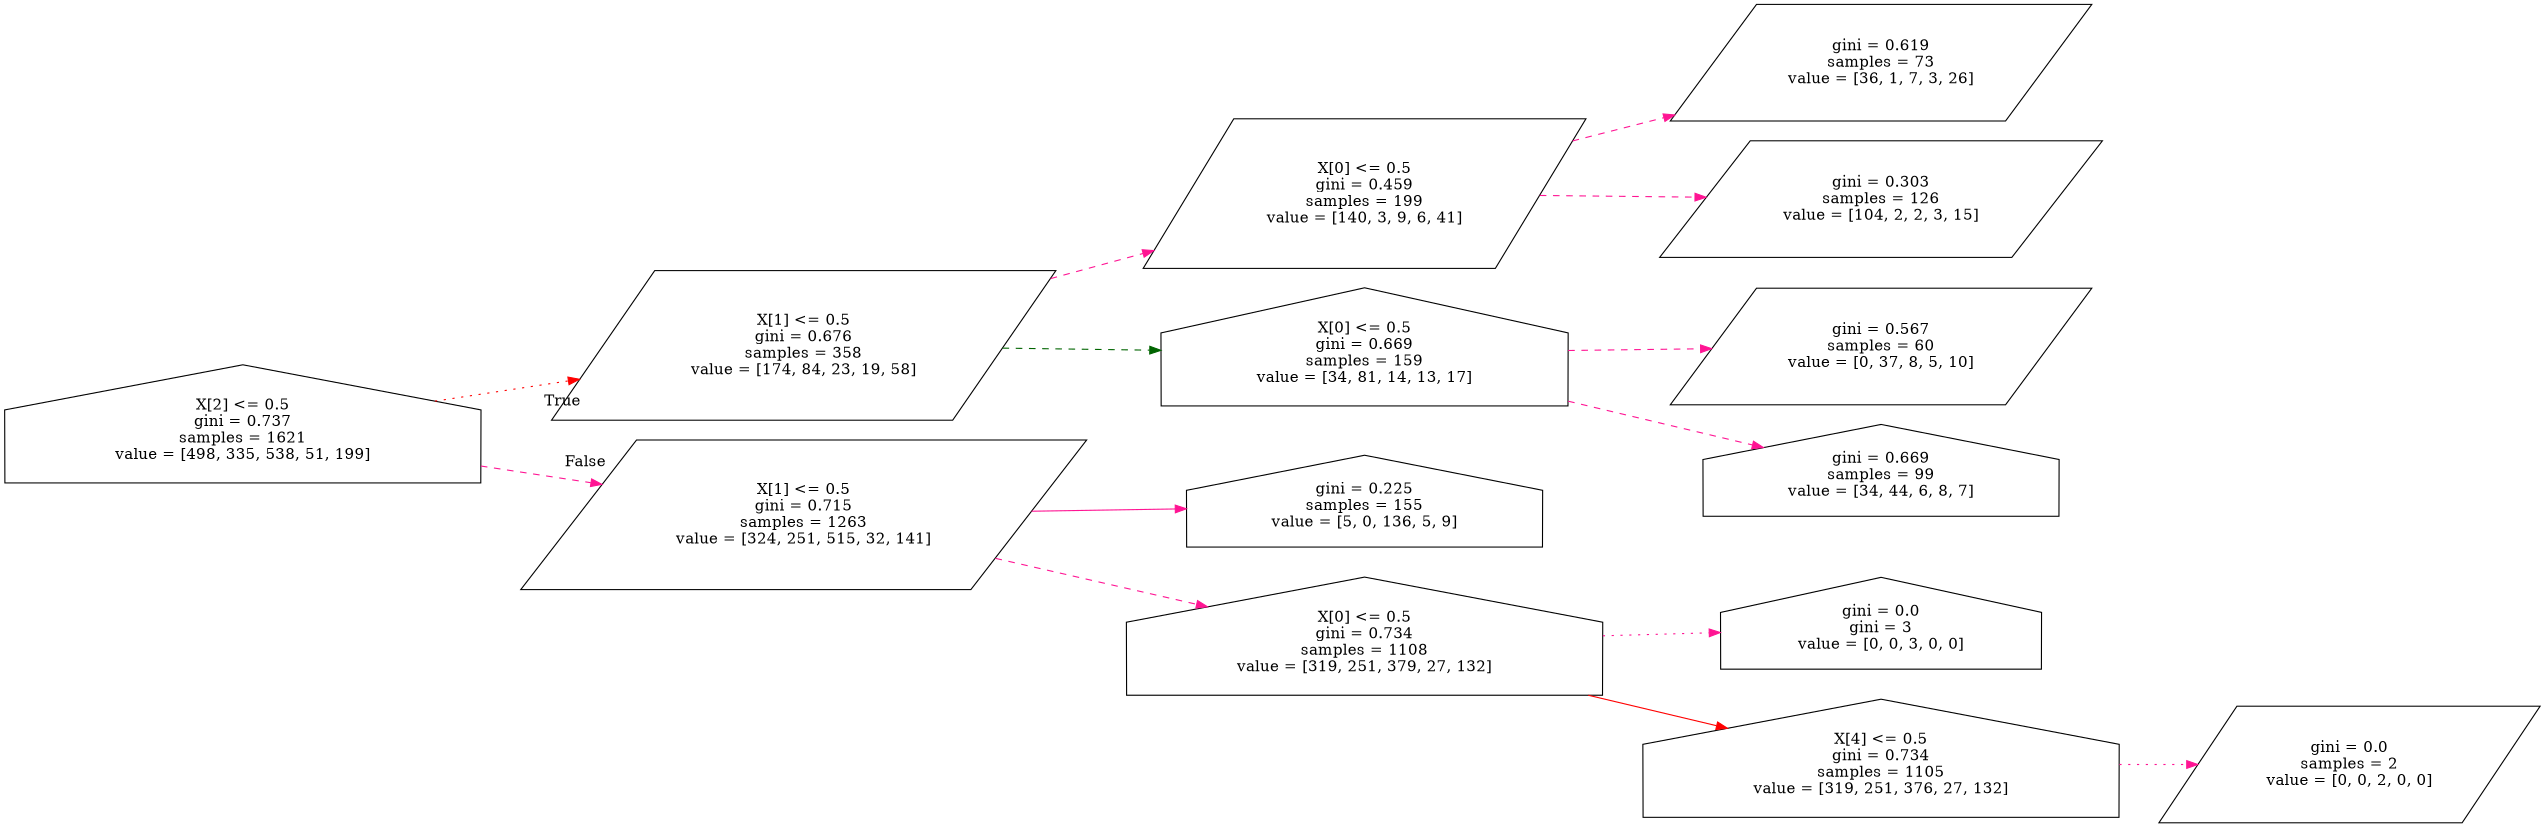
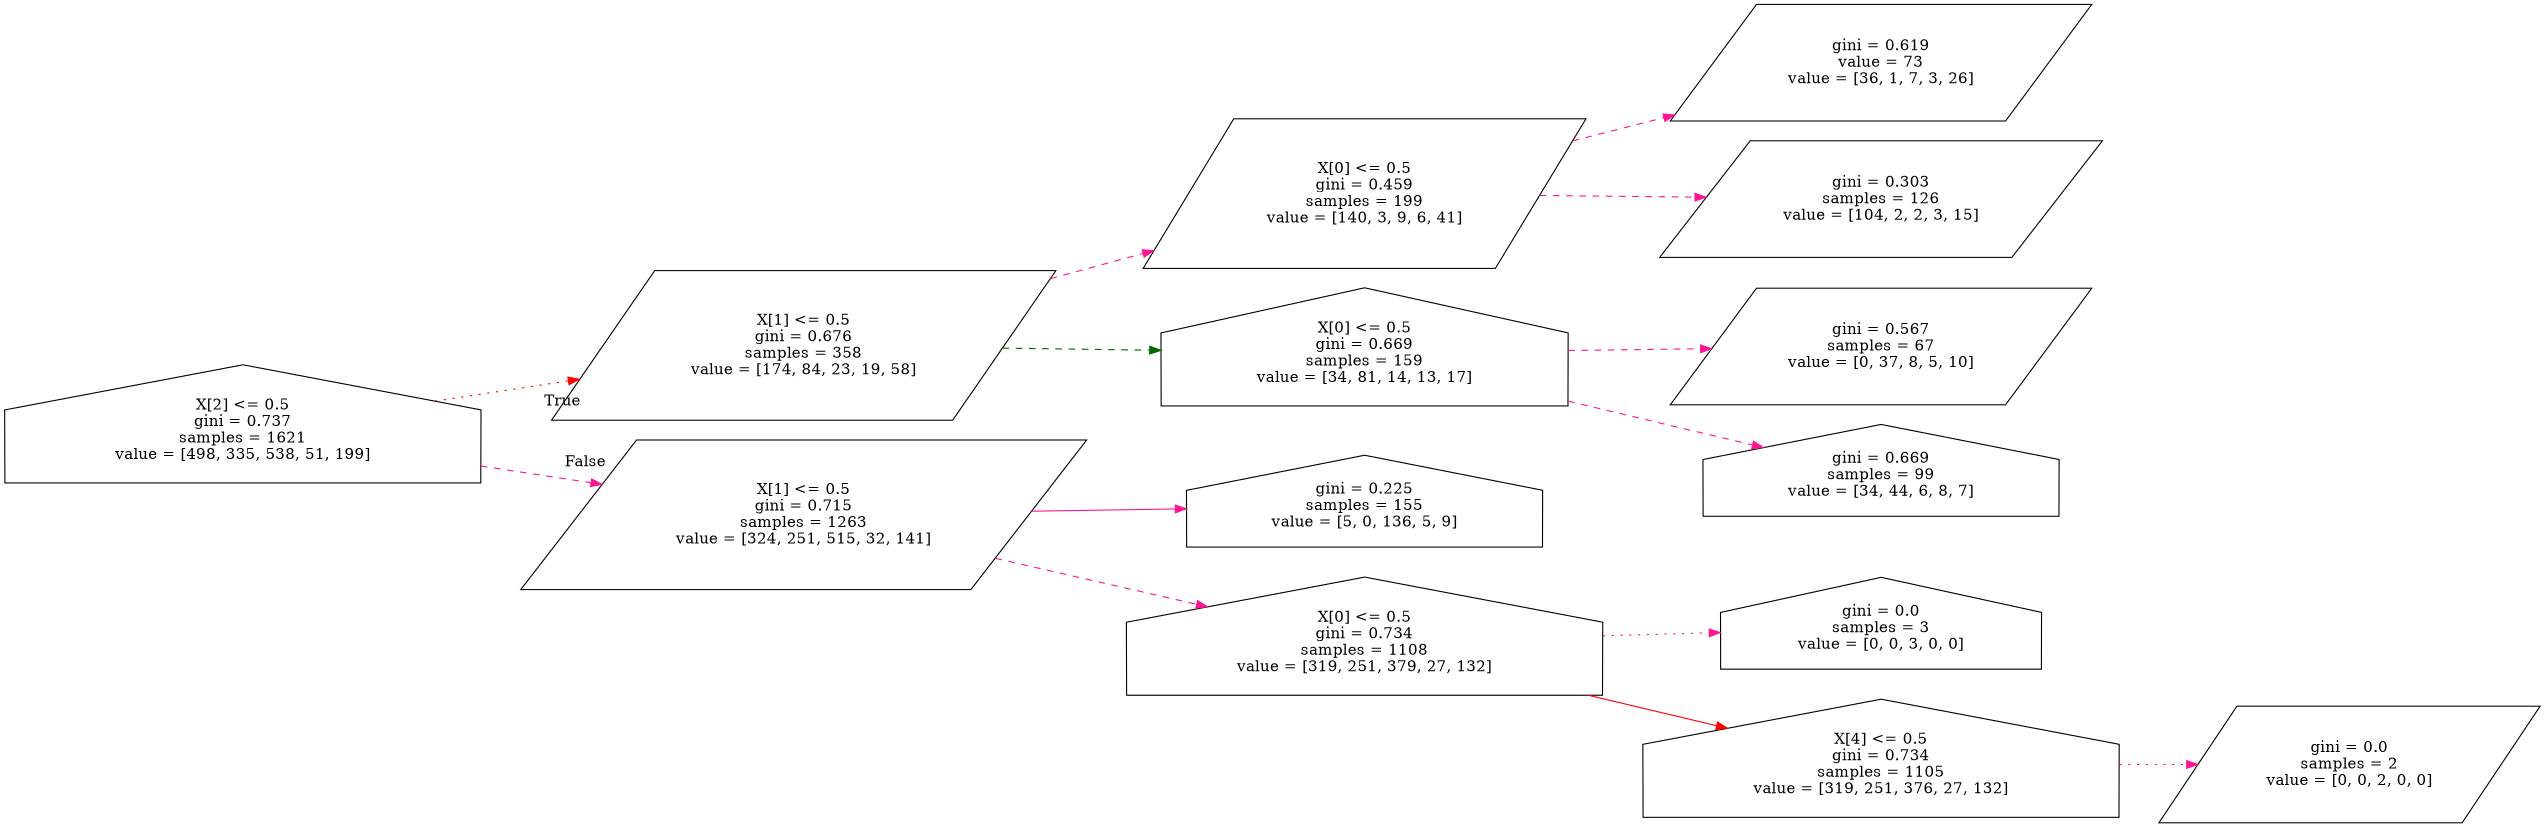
node "gini = 0.619 samples = 73 value = [36, 1, 7, 3, 26]": label "gini = 0.619 samples = 73 value = [36, 1, 7, 3, 26]" -> "gini = 0.619 value = 73 value = [36, 1, 7, 3, 26]"
node "gini = 0.567 samples = 60 value = [0, 37, 8, 5, 10]": label "gini = 0.567 samples = 60 value = [0, 37, 8, 5, 10]" -> "gini = 0.567 samples = 67 value = [0, 37, 8, 5, 10]"
node "gini = 0.0 gini = 3 value = [0, 0, 3, 0, 0]": label "gini = 0.0 gini = 3 value = [0, 0, 3, 0, 0]" -> "gini = 0.0 samples = 3 value = [0, 0, 3, 0, 0]"
